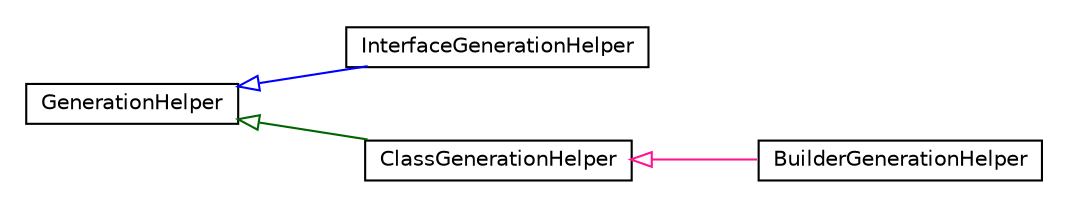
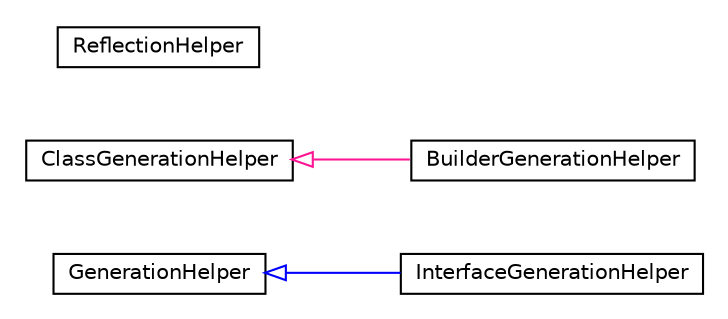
node "ReflectionHelper": added
edge "ClassGenerationHelper" -> "GenerationHelper": removed
